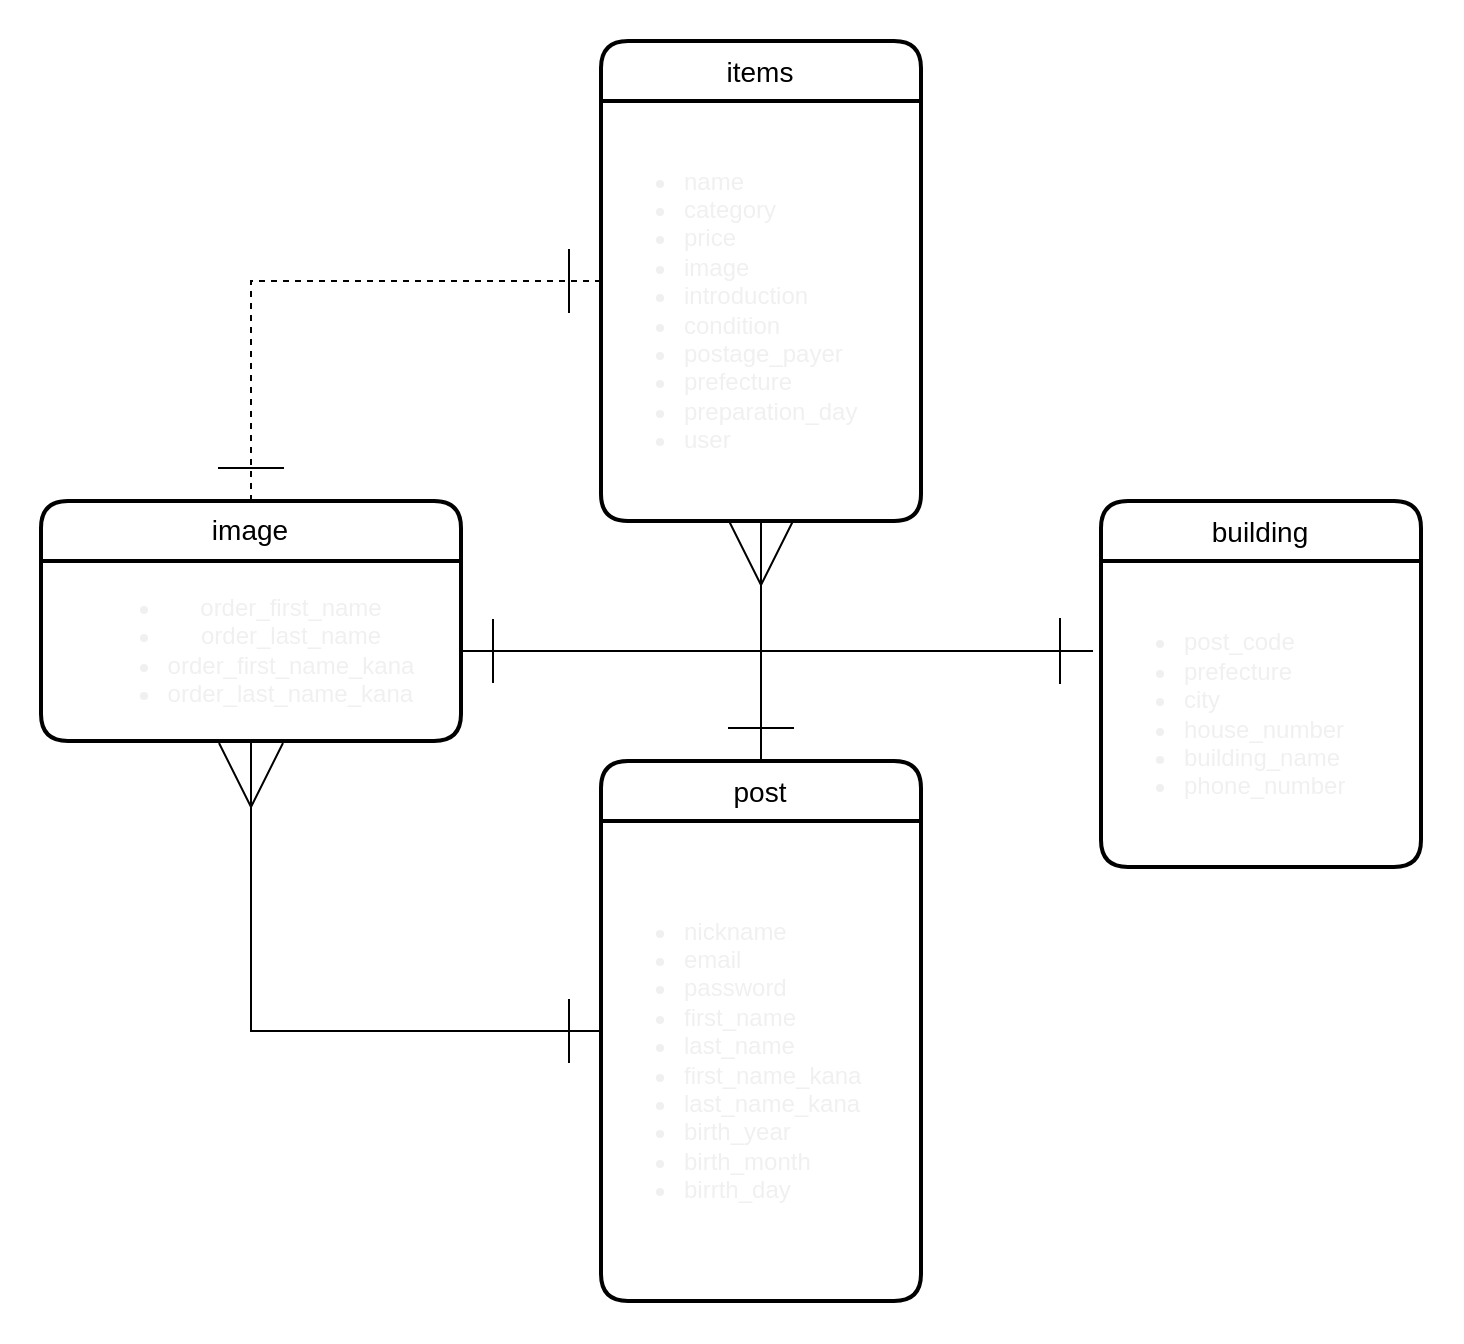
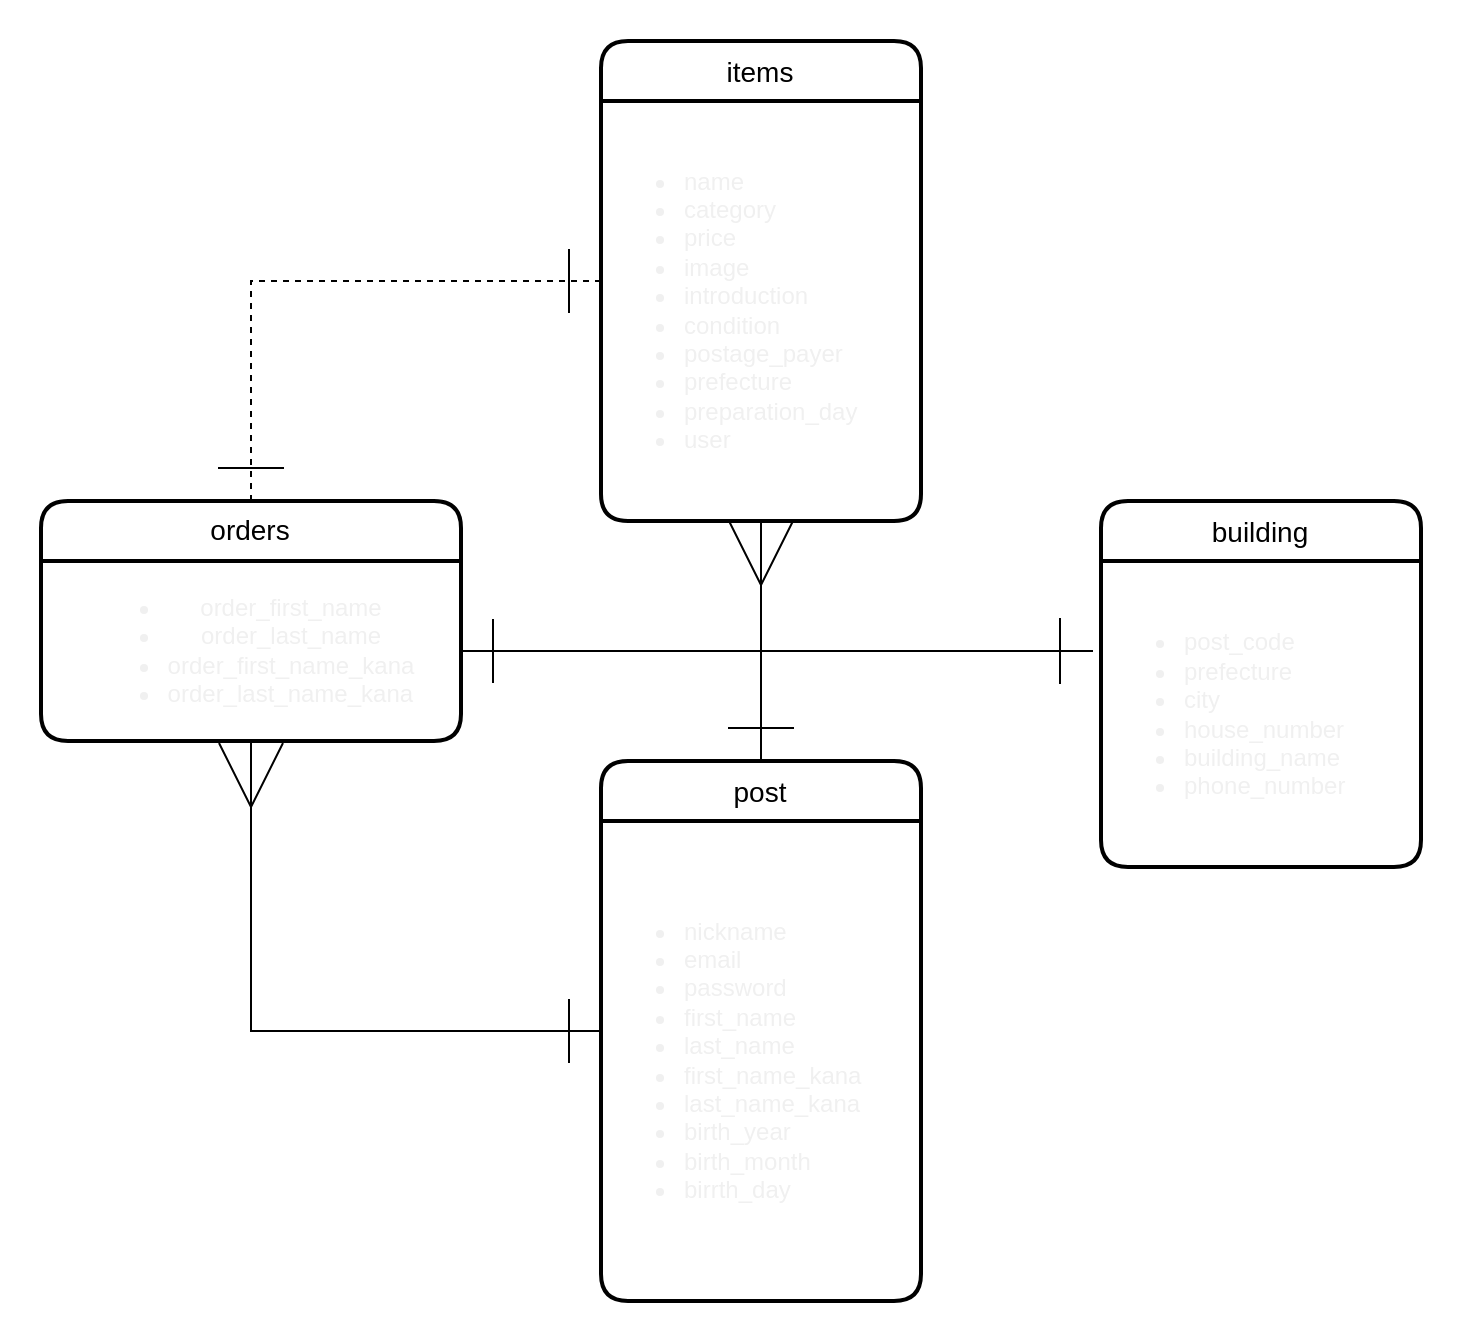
node "image": label "image" -> "orders"
